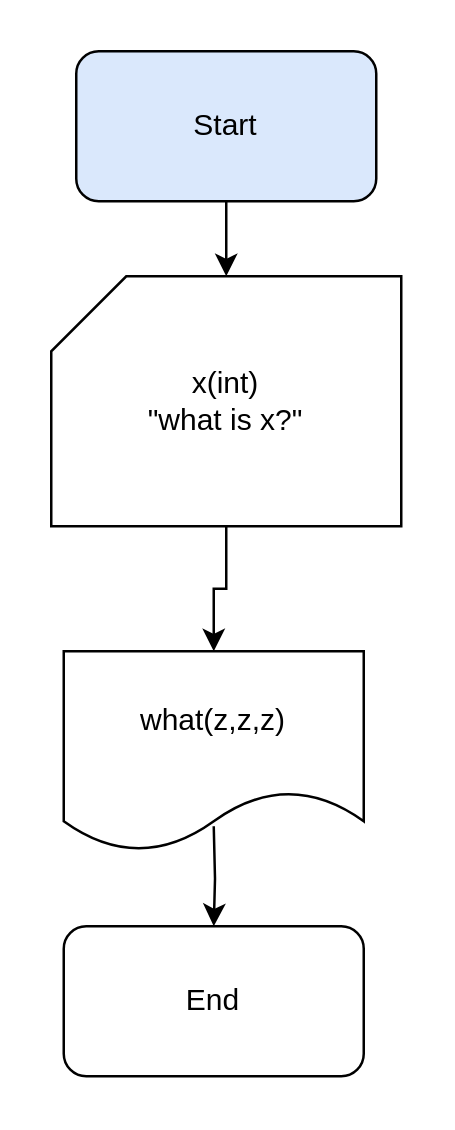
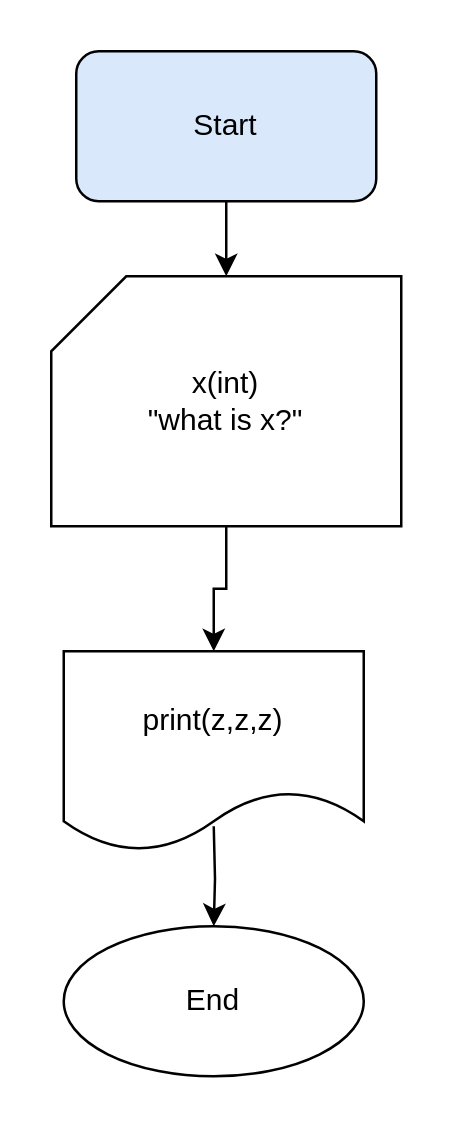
node "what(z,z,z)": label "what(z,z,z)" -> "print(z,z,z)"
node "End": shape rounded rectangle -> ellipse
